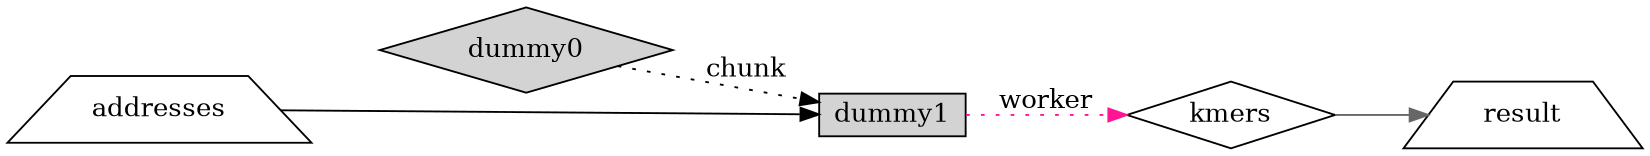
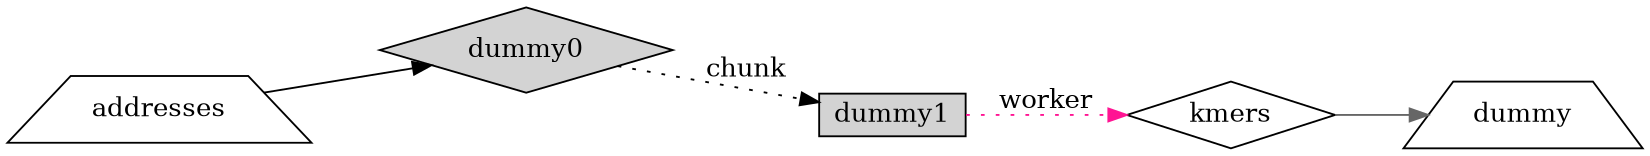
edge "addresses" -> "dummy1": now "addresses" -> "dummy0"
node "result": label "result" -> "dummy"
